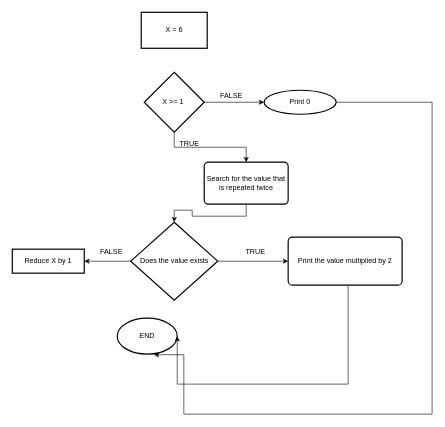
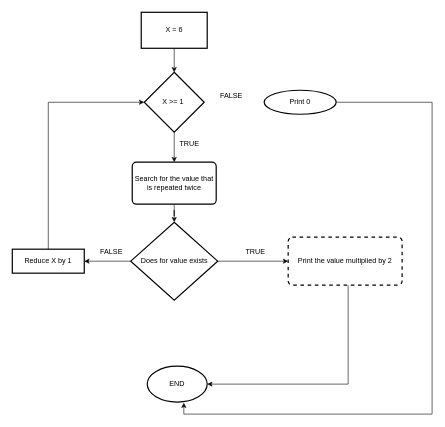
edge "X = 6" -> "X >= 1": added
edge "Reduce X by 1" -> "X >= 1": added
edge "X >= 1" -> "Print 0": removed
node "Search for the value that is repeated twice": moved (246, 183) -> (174, 183)
node "Does the value exists": label "Does the value exists" -> "Does for value exists"
node "Print the value multiplied by 2": style solid -> dashed
node "END": moved (147, 336) -> (177, 384)
